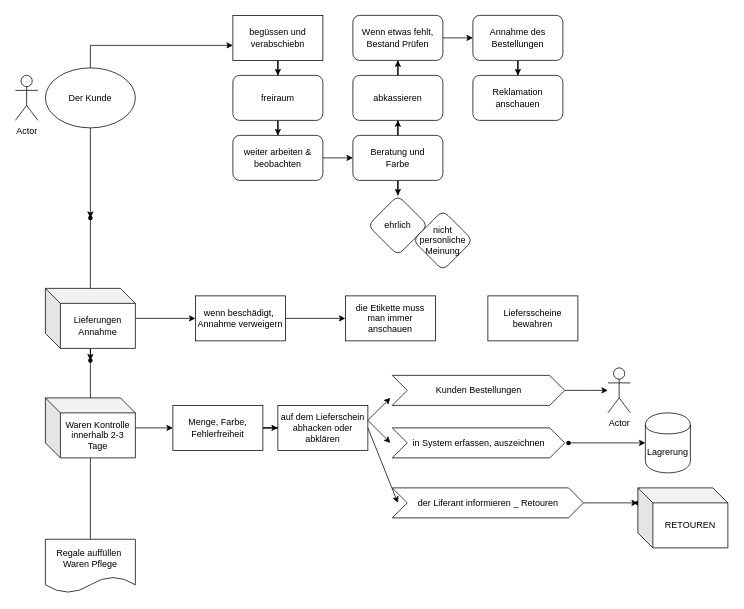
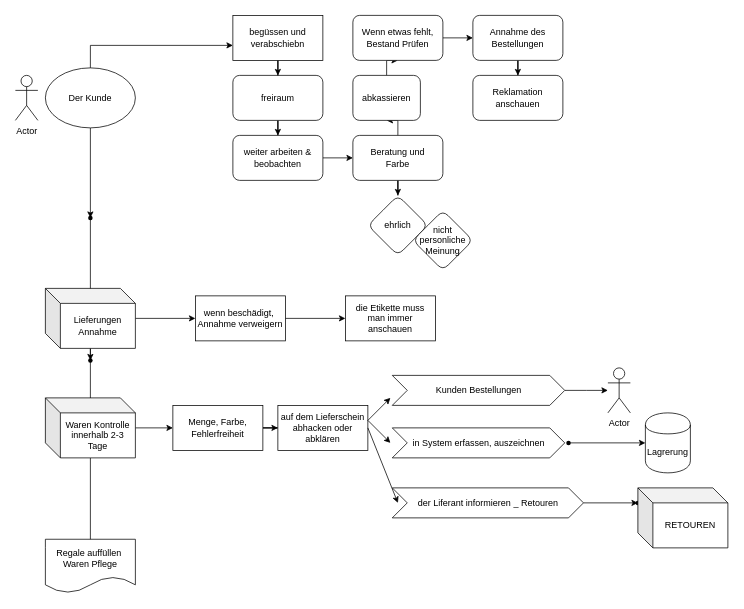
node "abkassieren": size 90x45 -> 68x45
node "Liefersscheine bewahren": removed
